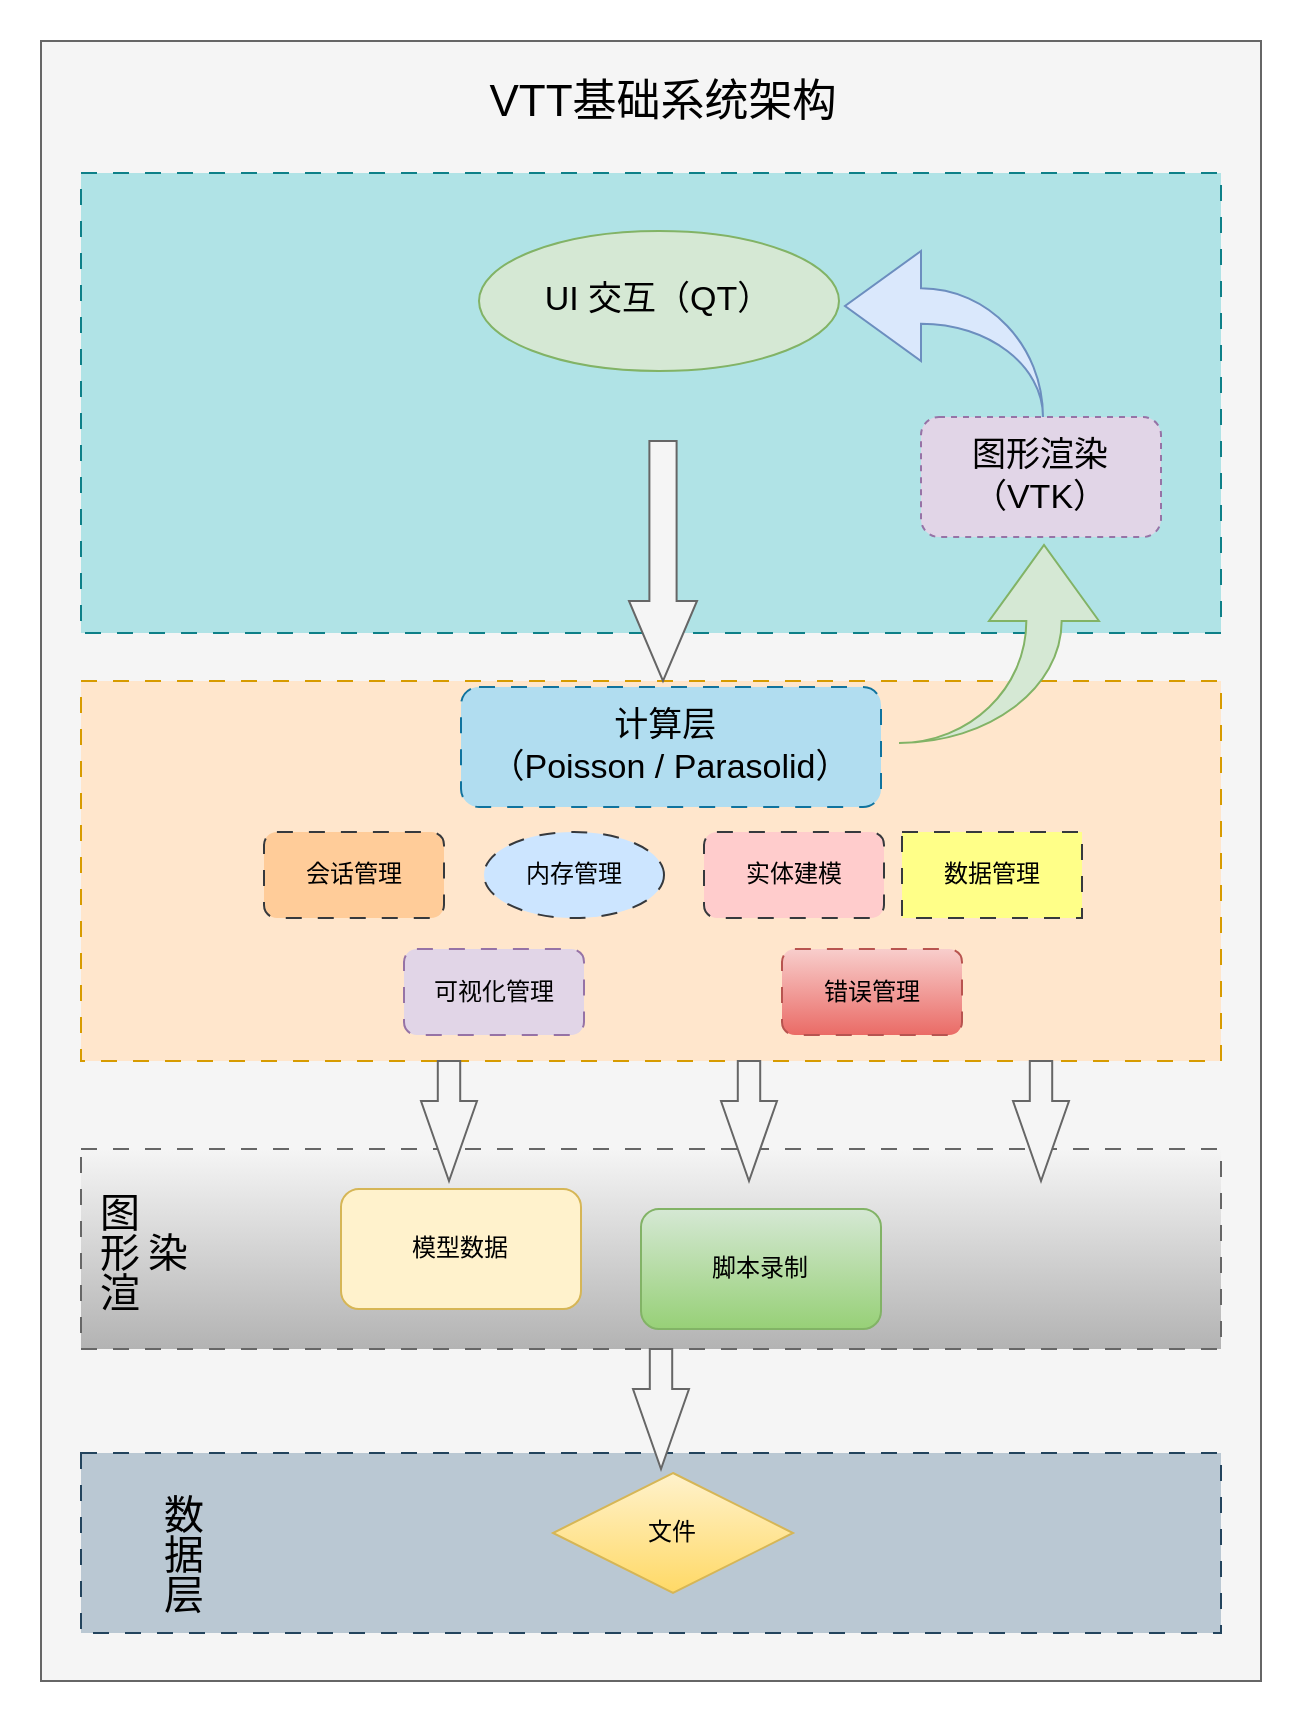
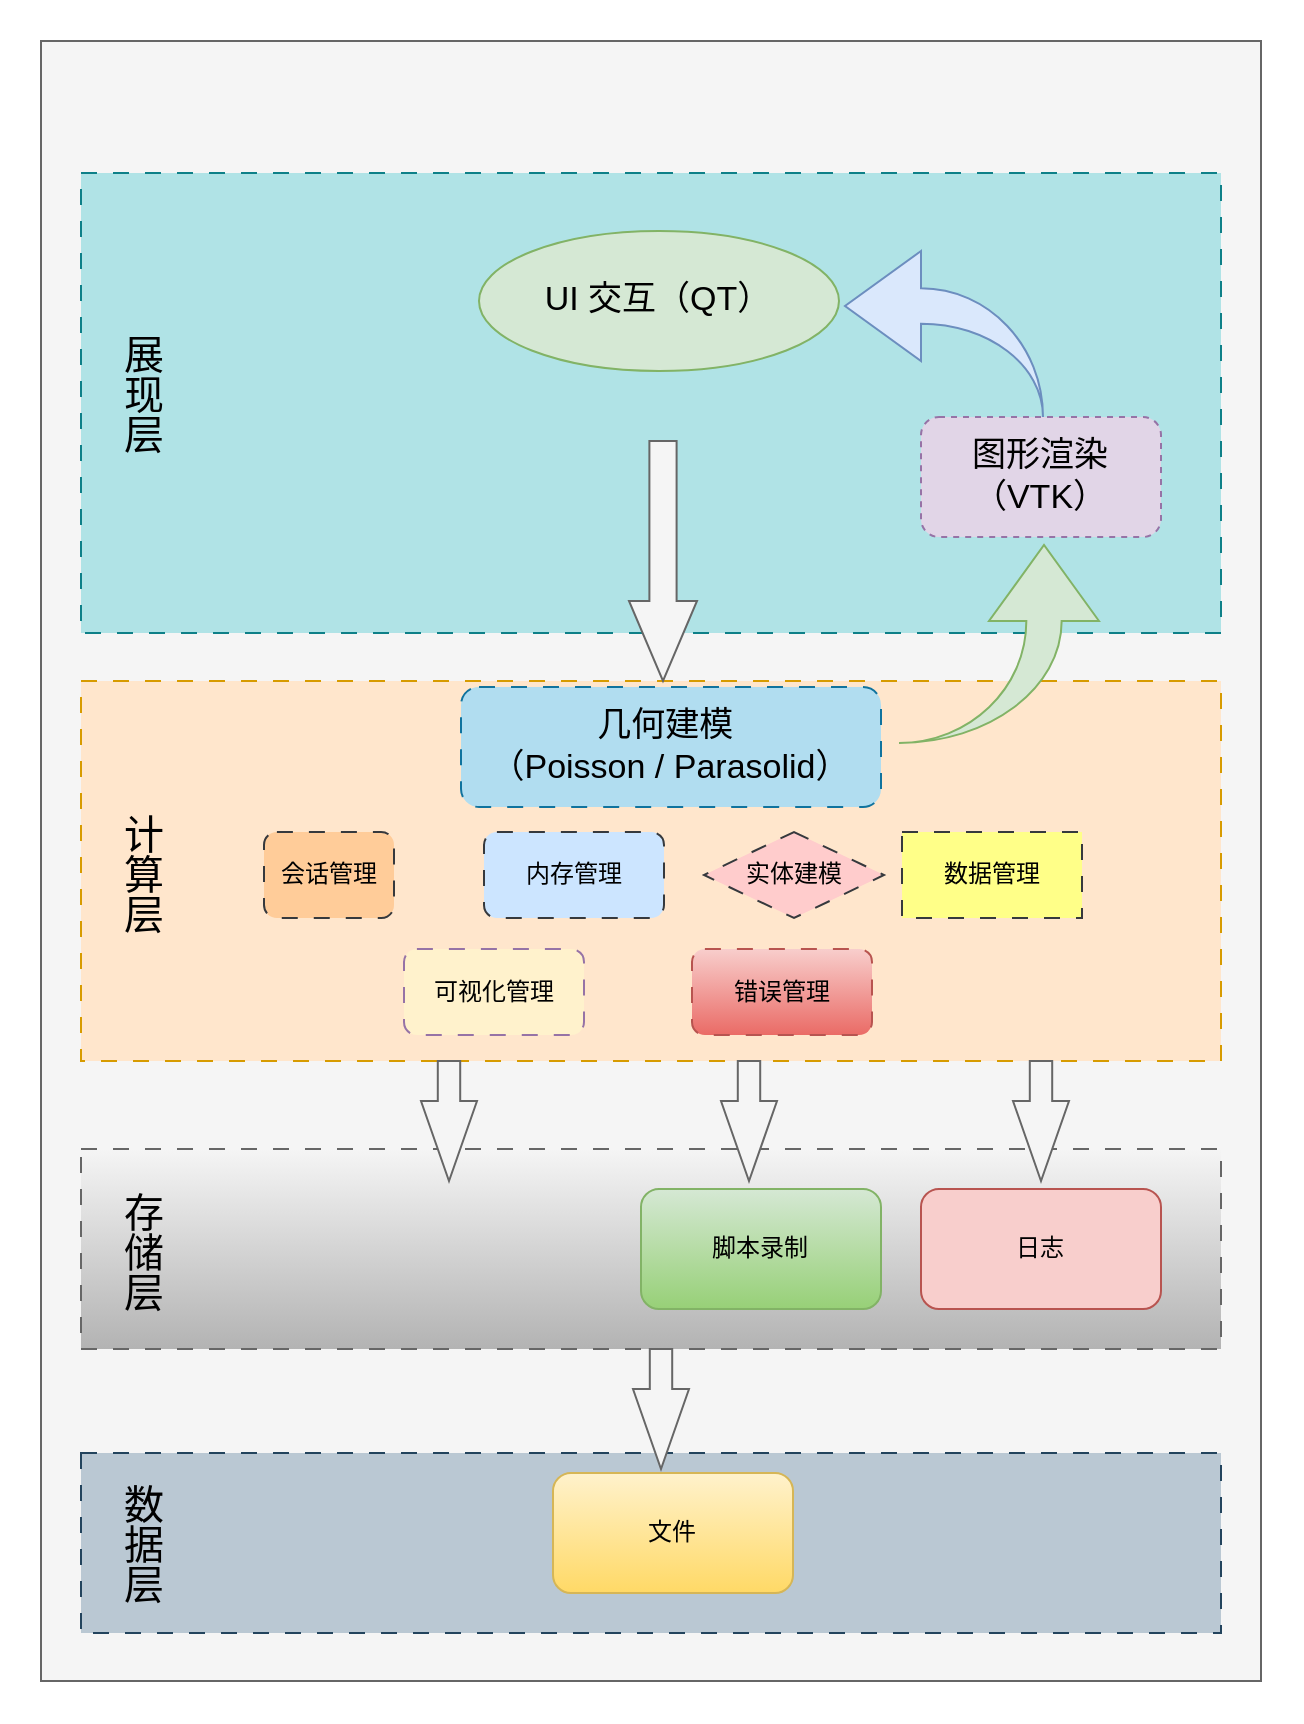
node "VTT基础系统架构": removed
node "展现层": added
node "计算层 （Poisson / Parasolid）": label "计算层 （Poisson / Parasolid）" -> "几何建模 （Poisson / Parasolid）"
node "计算层": added
node "会话管理": size 180x86 -> 130x86
node "内存管理": shape ellipse -> rounded rectangle
node "实体建模": shape rounded rectangle -> diamond
node "可视化管理": fillcolor #e1d5e7 -> #fff2cc
node "错误管理": moved (872, 992) -> (782, 992)
node "图形渲染": label "图形渲染" -> "存储层"
node "模型数据": removed
node "日志": added
node "脚本录制": moved (761, 1269) -> (761, 1249)
node "文件": shape diamond -> rounded rectangle
node "数据层": moved (181, 1553) -> (141, 1543)
